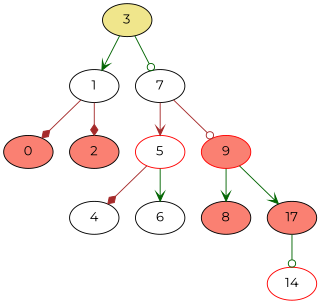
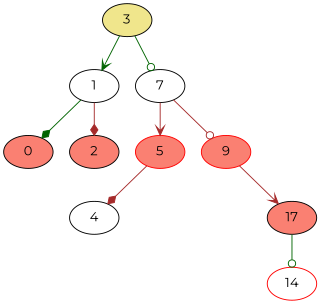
edge "1" -> "0": color brown -> darkgreen
node "5": fillcolor white -> salmon
edge "9" -> "17": color darkgreen -> brown
node "6": removed
node "8": removed
